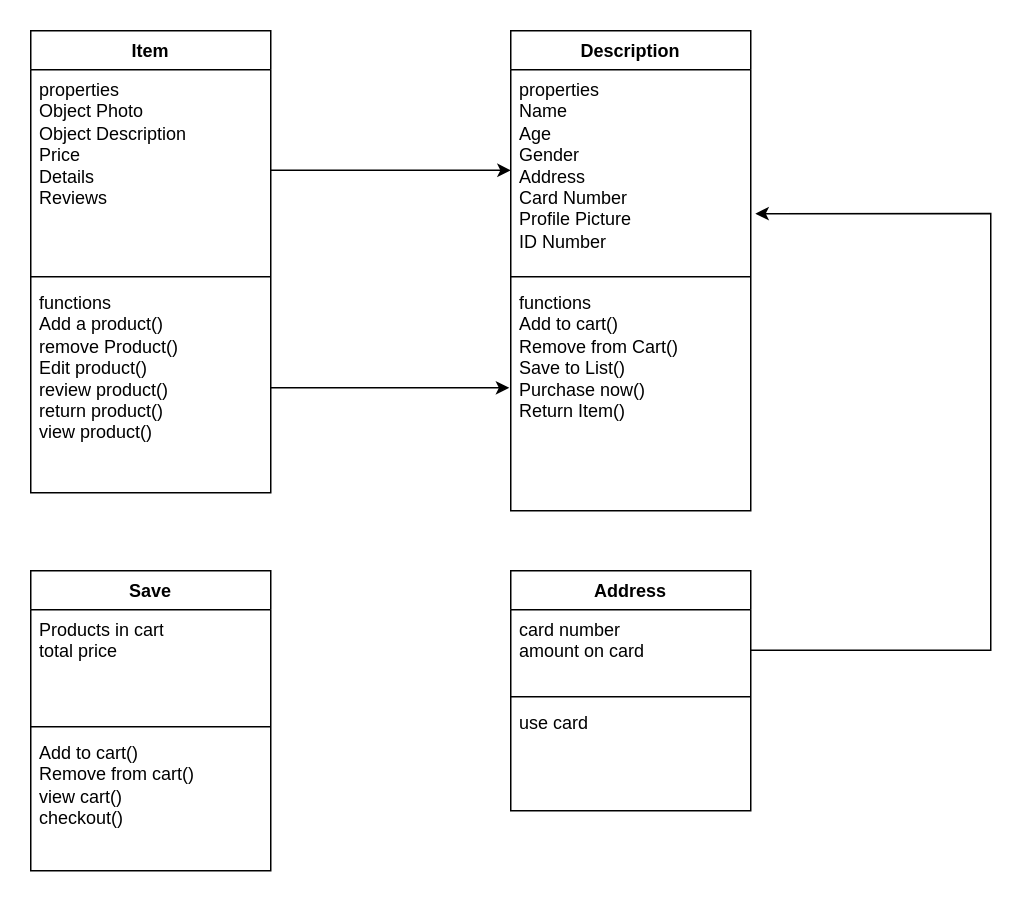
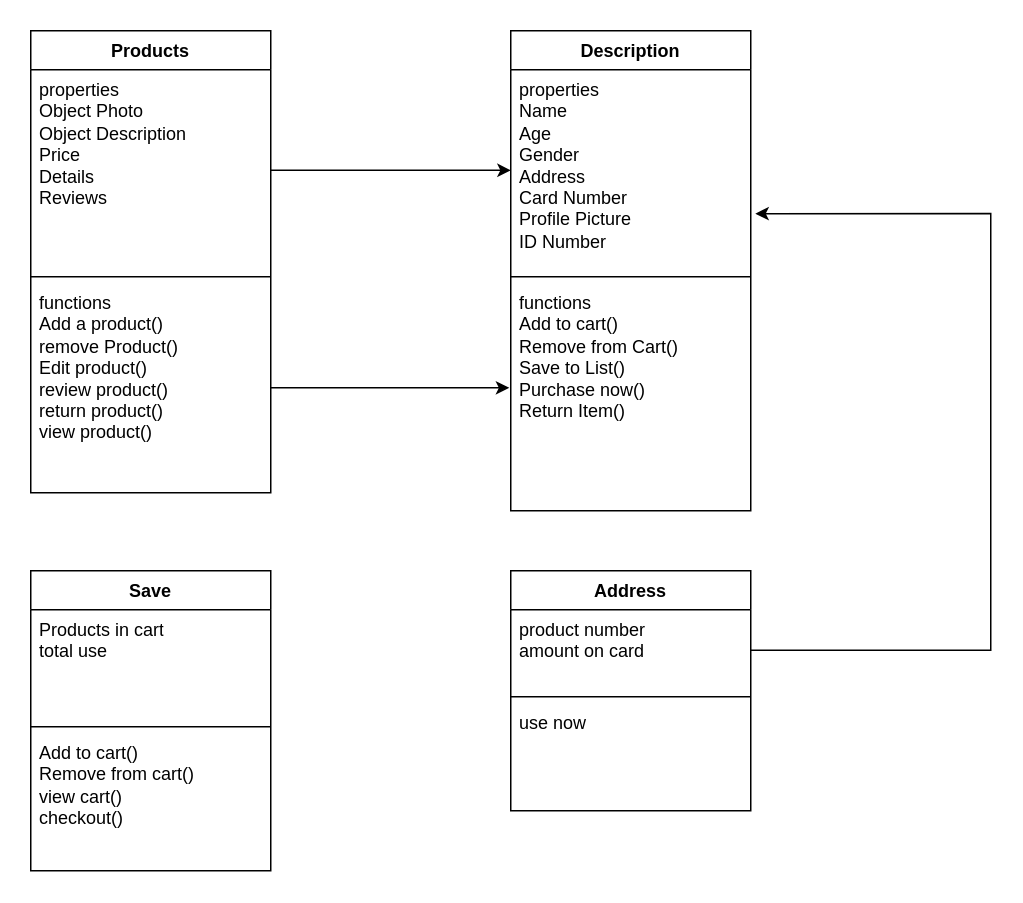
node "Item": label "Item" -> "Products"
node "Products in cart total price": label "Products in cart total price" -> "Products in cart total use"
node "card number amount on card": label "card number amount on card" -> "product number amount on card"
node "use card": label "use card" -> "use now"
